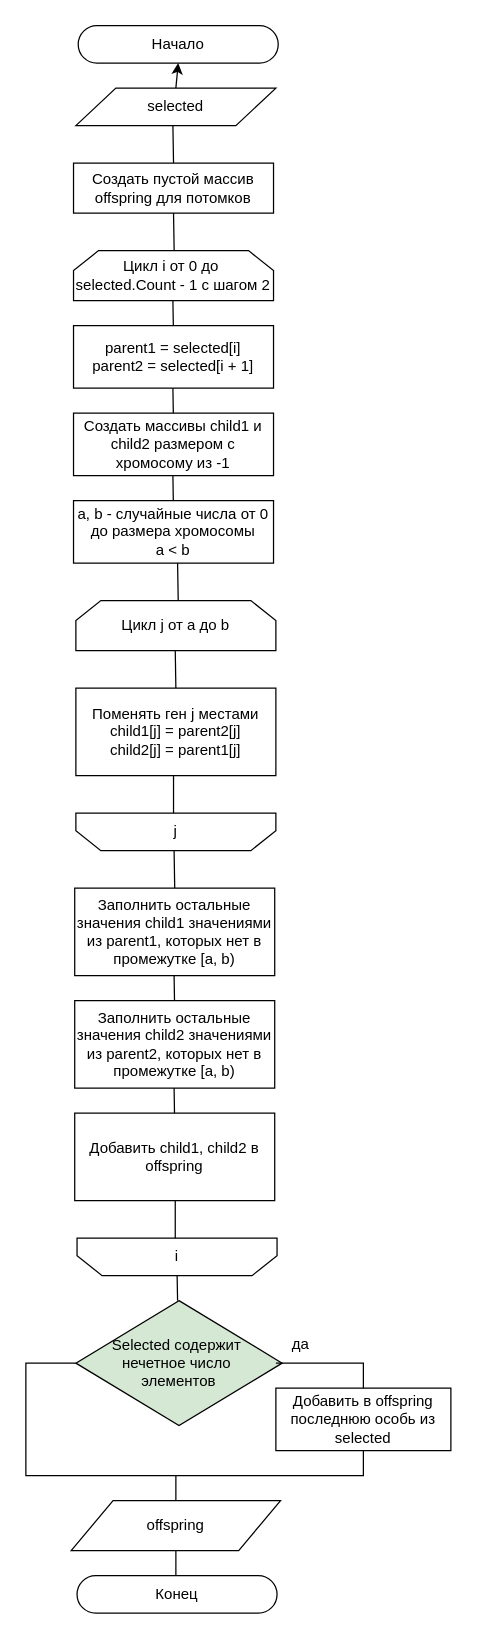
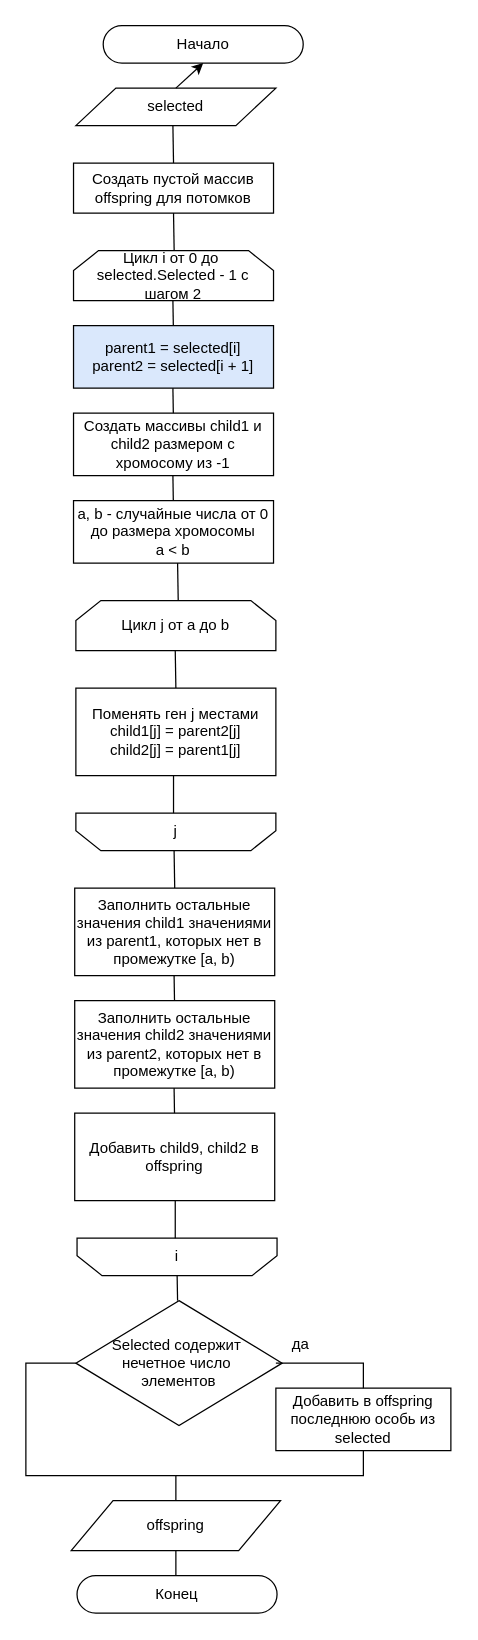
node "Начало": moved (178, 44) -> (203, 44)
node "Цикл i от 0 до selected.Count - 1 с шагом 2": label "Цикл i от 0 до selected.Count - 1 с шагом 2" -> "Цикл i от 0 до selected.Selected - 1 с шагом 2"
node "parent1 = selected[i] parent2 = selected[i + 1]": fillcolor #ffffff -> #dae8fc
node "Добавить child1, child2 в offspring": label "Добавить child1, child2 в offspring" -> "Добавить child9, child2 в offspring"
node "Selected содержит нечетное число элементов": fillcolor #d5e8d4 -> #ffffff
